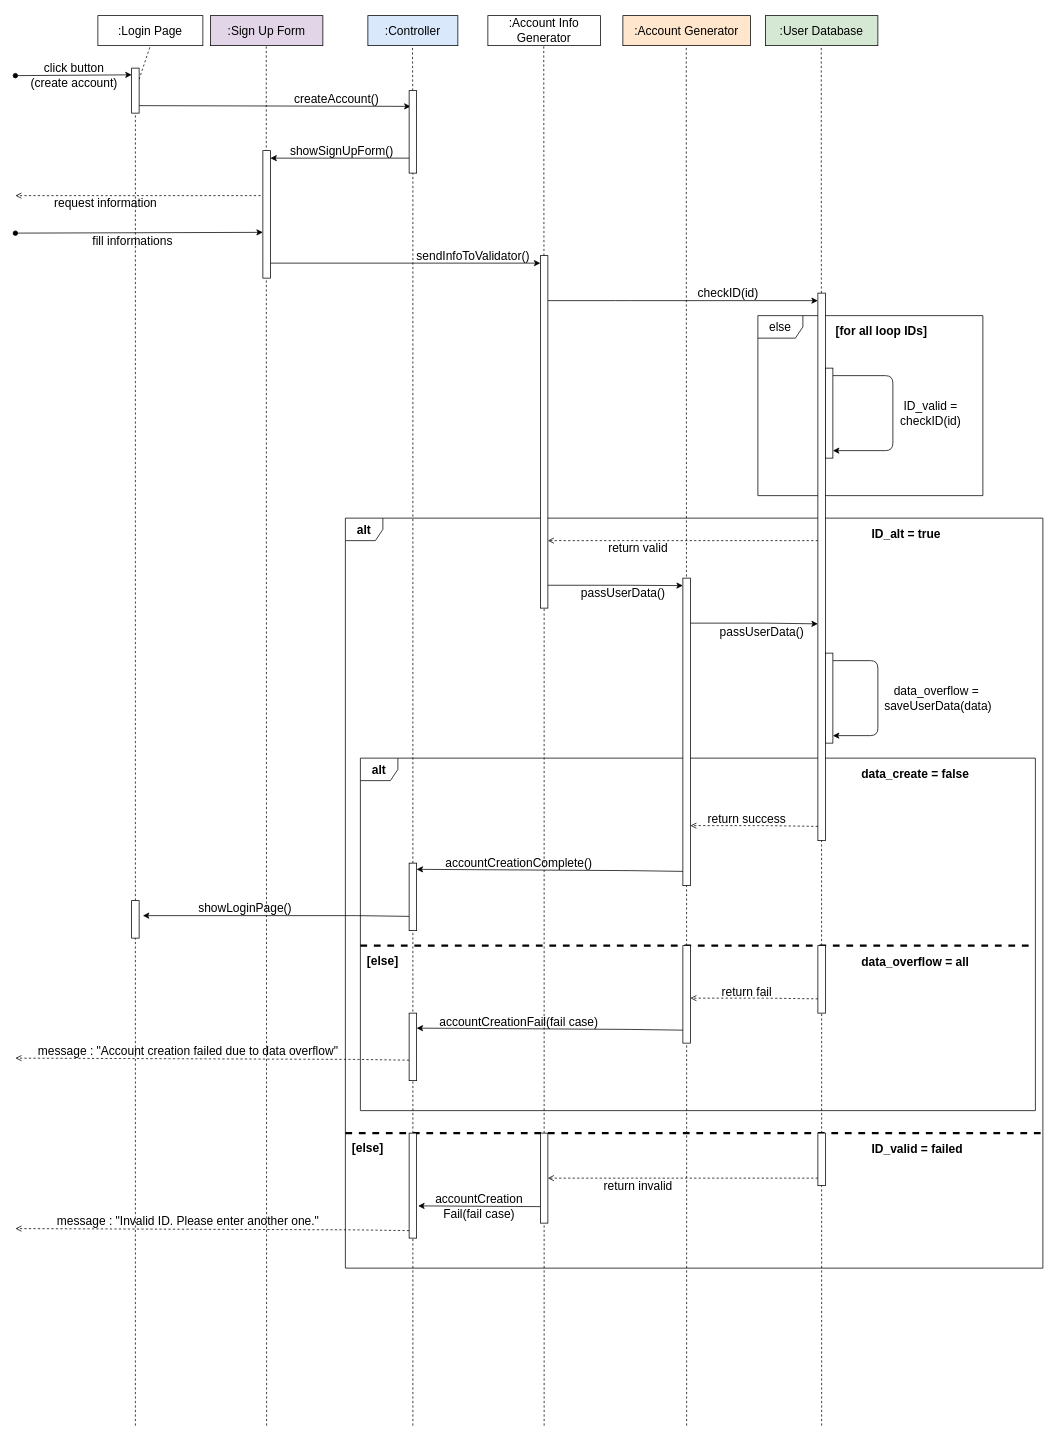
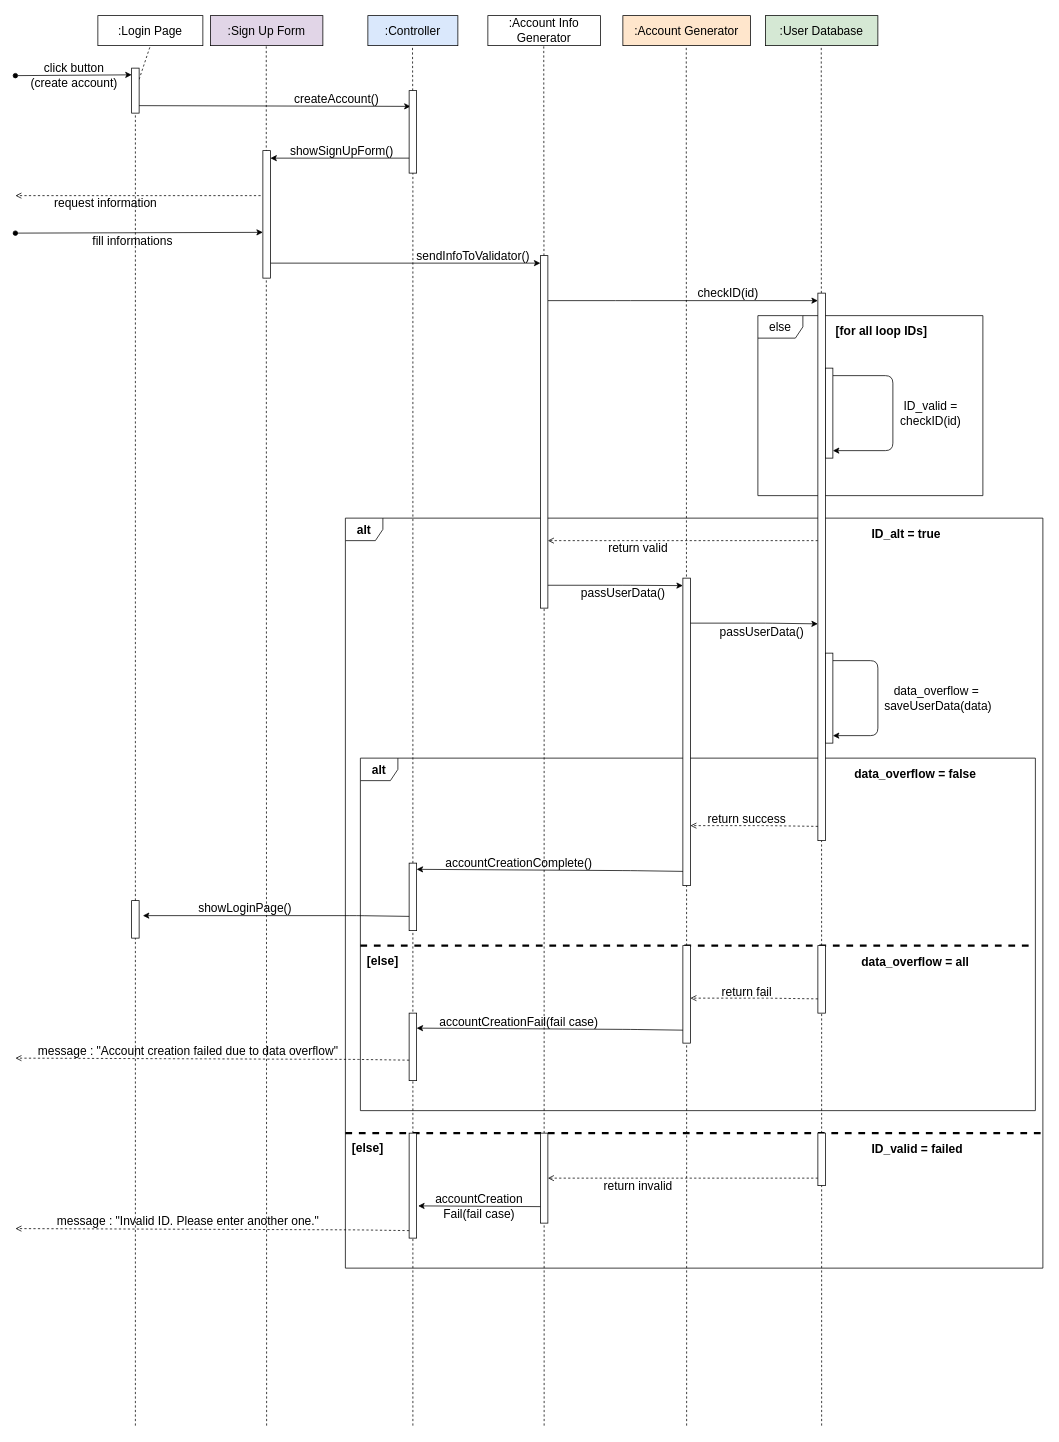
node "data_create = false": label "data_create = false" -> "data_overflow = false"
